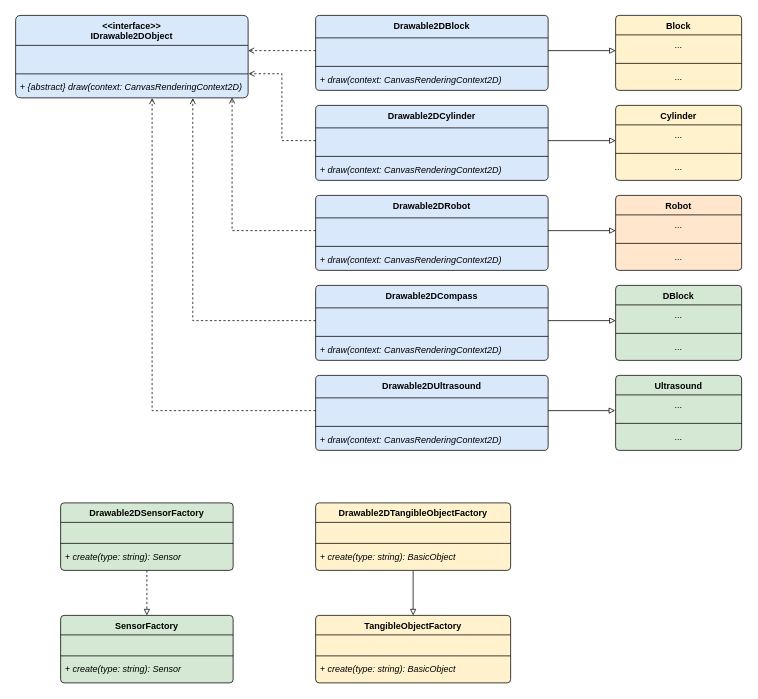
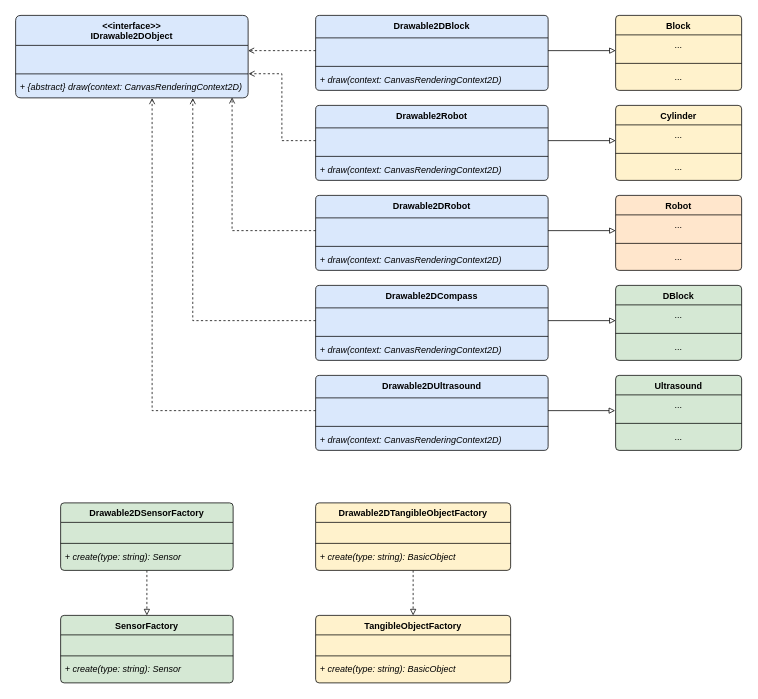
node "Drawable2DCylinder": label "Drawable2DCylinder" -> "Drawable2Robot"
edge "Drawable2DTangibleObjectFactory" -> "TangibleObjectFactory": style solid -> dashed
